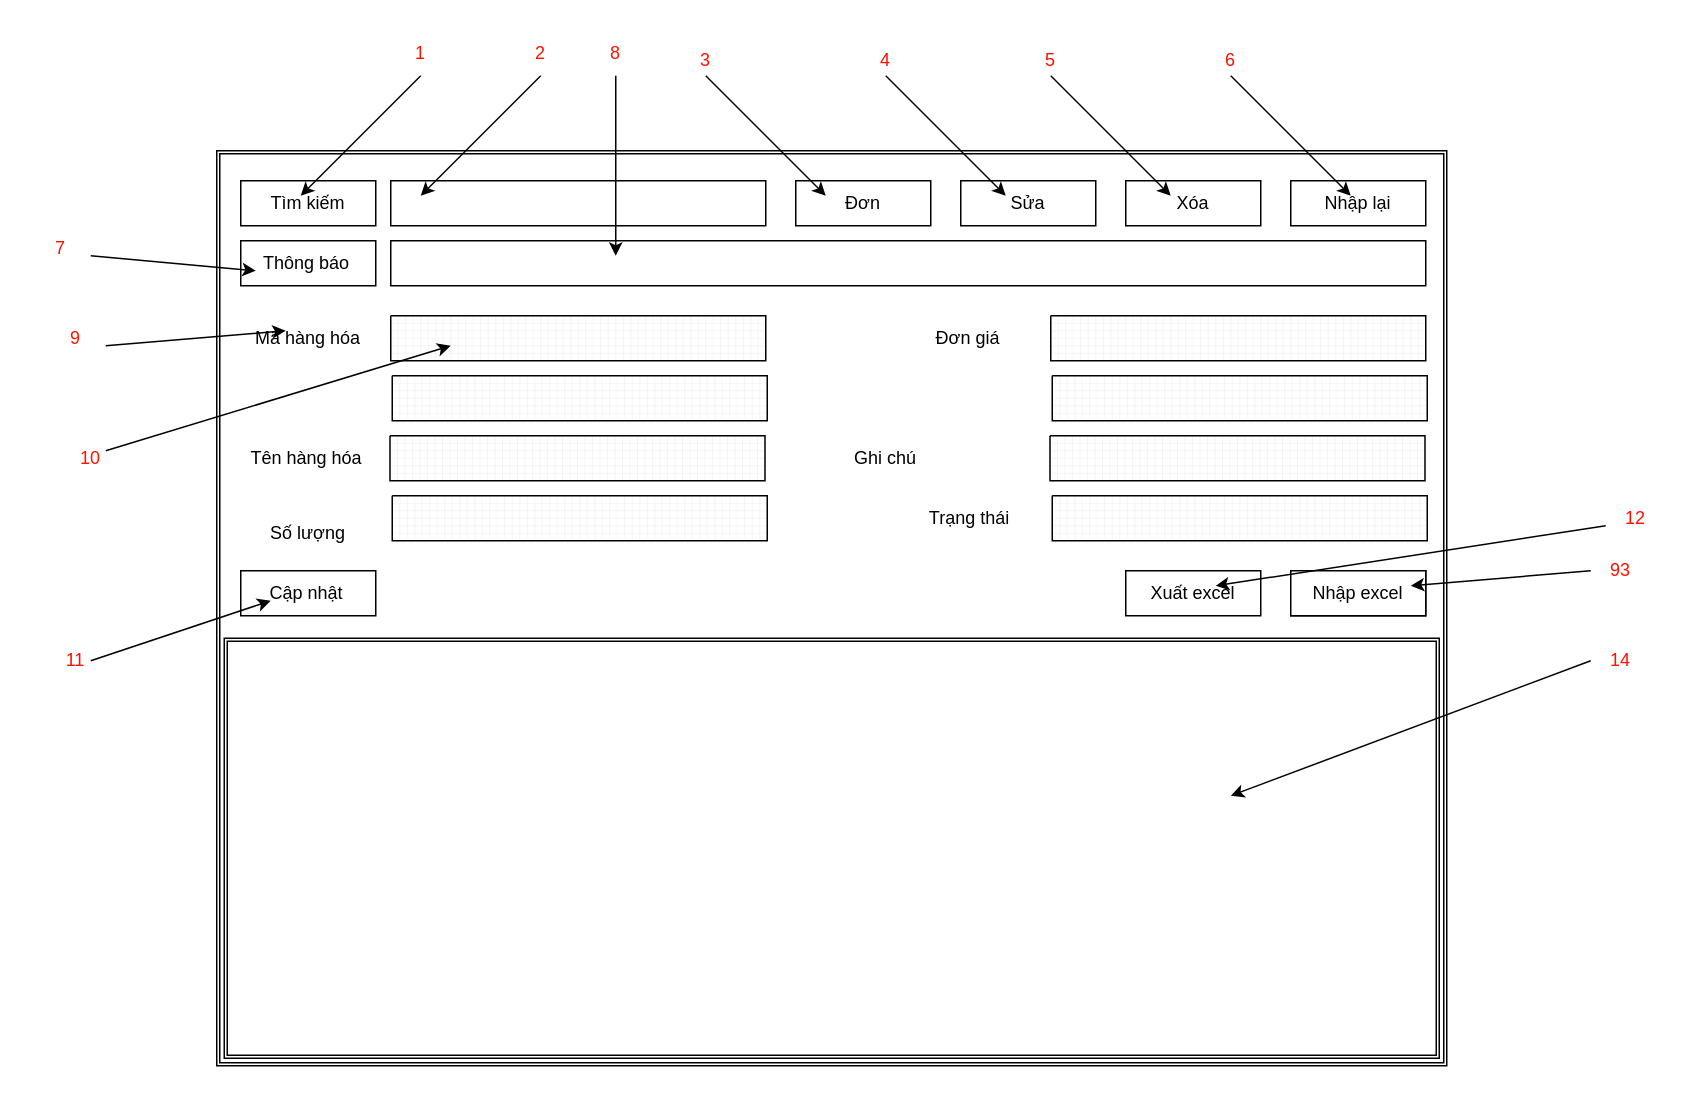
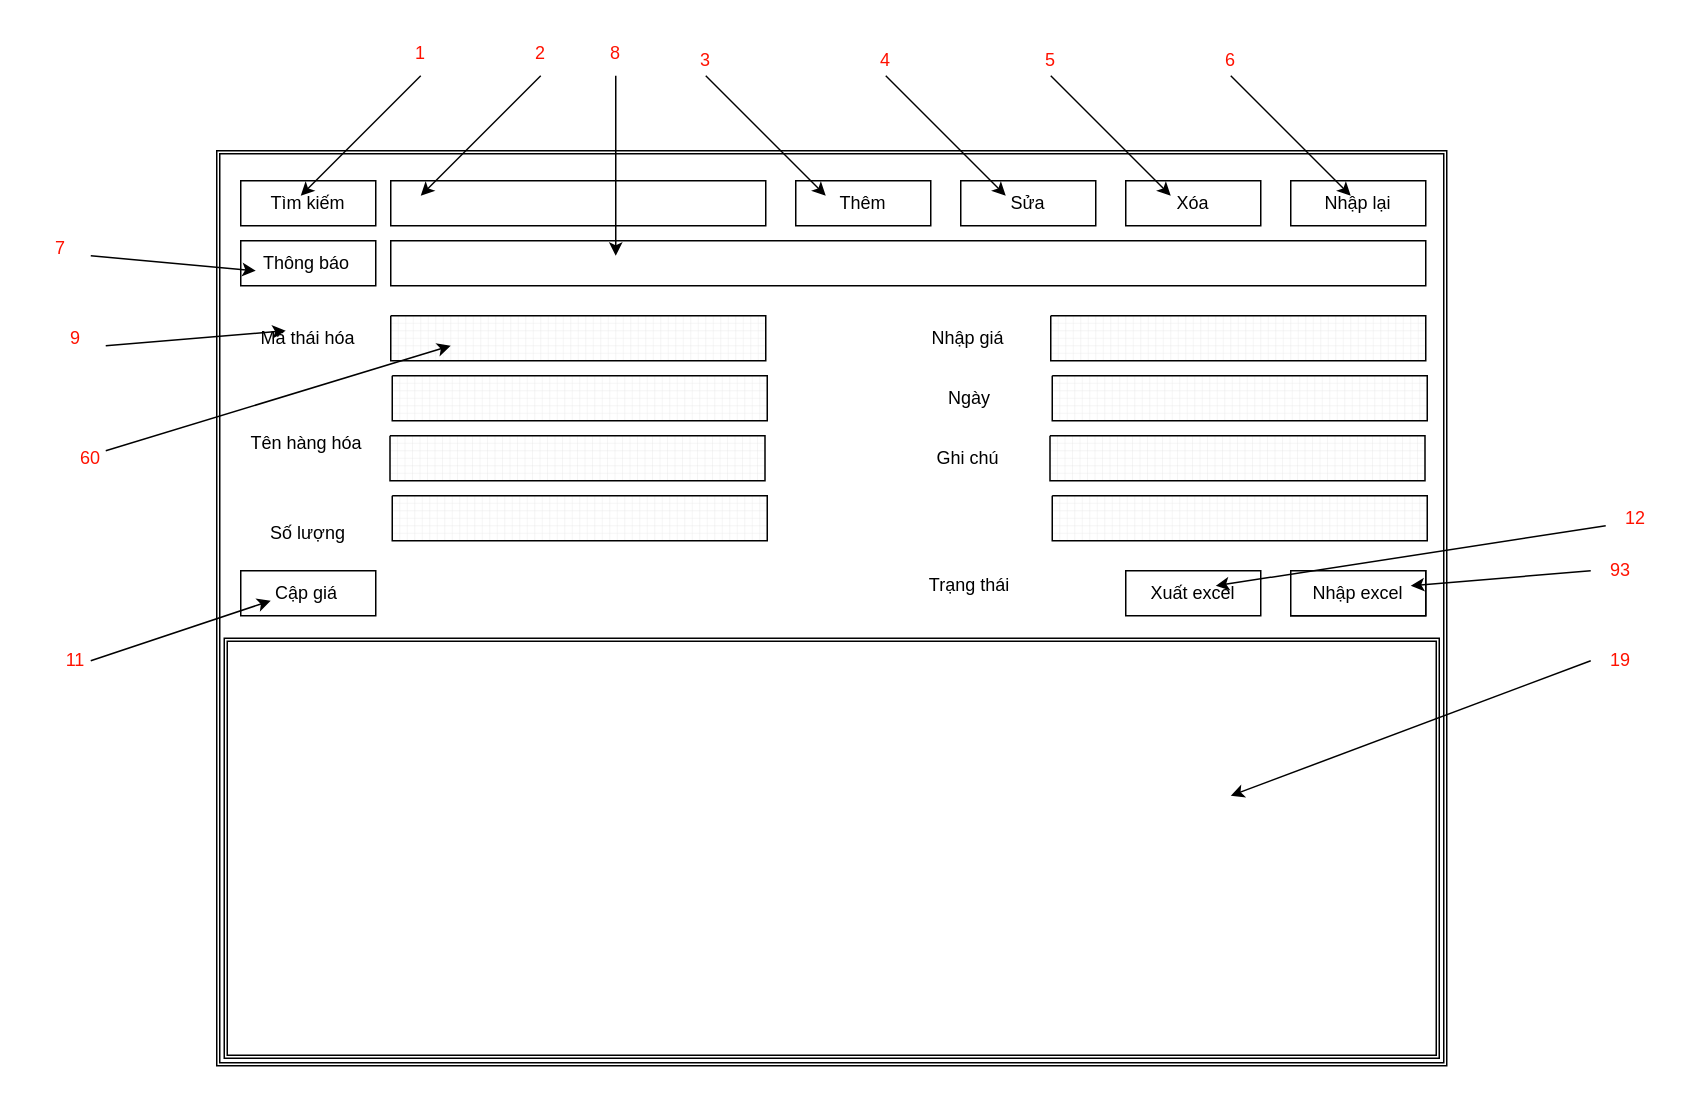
node "Đơn": label "Đơn" -> "Thêm"
node "Mã hàng hóa": label "Mã hàng hóa" -> "Mã thái hóa"
node "Đơn giá": label "Đơn giá" -> "Nhập giá"
node "Ngày": added
node "10": label "10" -> "60"
node "Tên hàng hóa": moved (306, 458) -> (306, 443)
node "Ghi chú": moved (885, 458) -> (968, 458)
node "Trạng thái": moved (970, 518) -> (970, 586)
node "Cập nhật": label "Cập nhật" -> "Cập giá"
node "14": label "14" -> "19"
